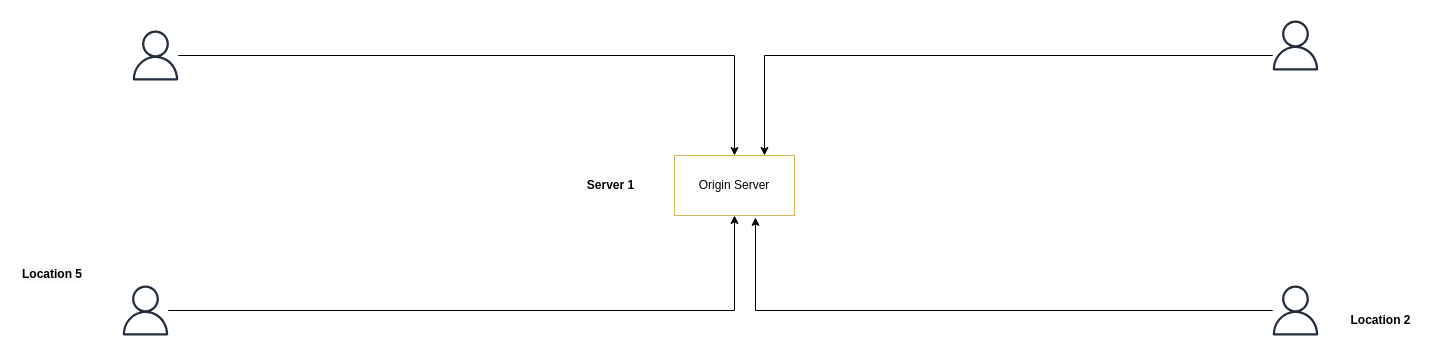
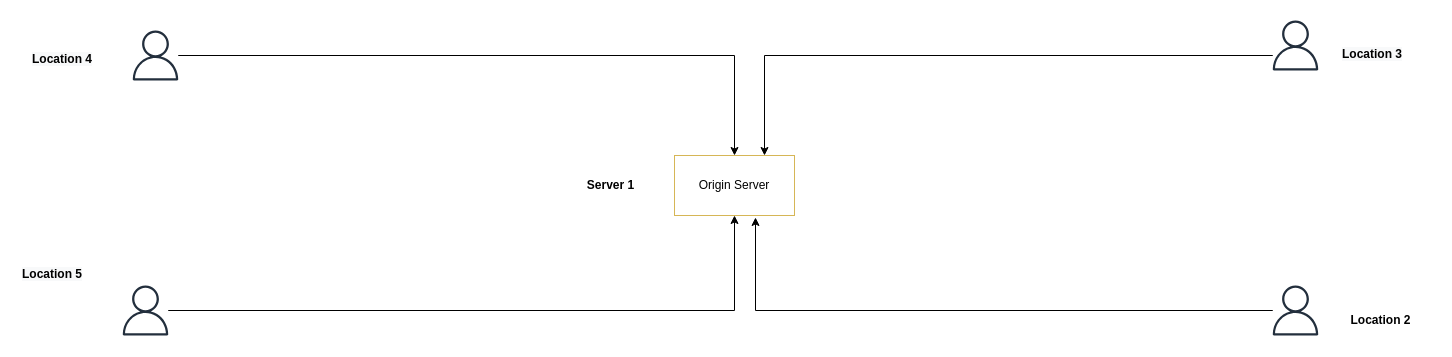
node "Location 3": added
node "Location 4": added
